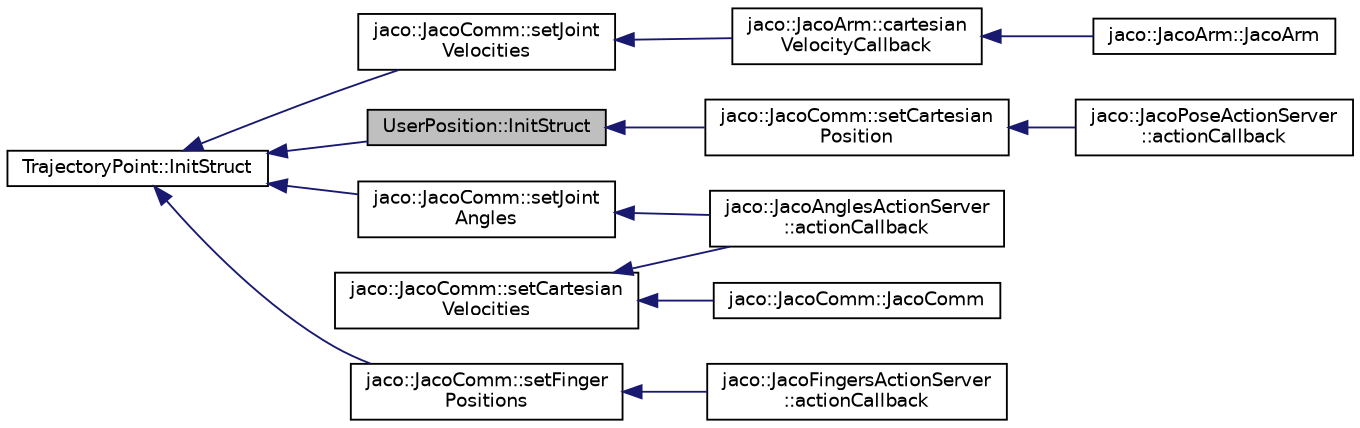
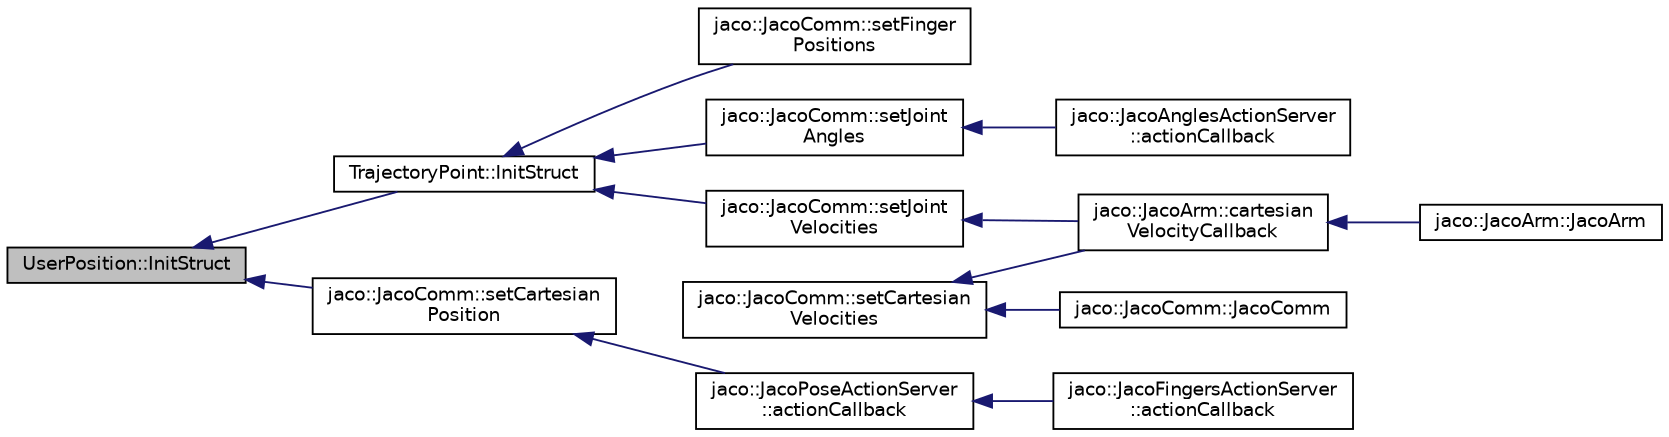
edge "UserPosition::InitStruct" -> "TrajectoryPoint::InitStruct": reversed
edge "jaco::JacoAnglesActionServer ::actionCallback" -> "jaco::JacoComm::setCartesian Velocities": now "jaco::JacoArm::cartesian VelocityCallback" -> "jaco::JacoComm::setCartesian Velocities"
edge "jaco::JacoFingersActionServer ::actionCallback" -> "jaco::JacoComm::setFinger Positions": now "jaco::JacoFingersActionServer ::actionCallback" -> "jaco::JacoPoseActionServer ::actionCallback"
